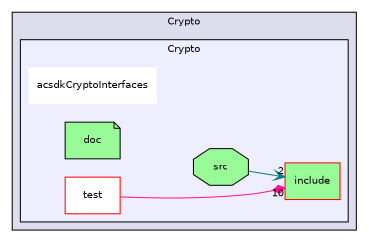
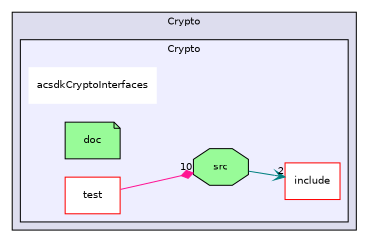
node "include": fillcolor palegreen -> white
edge "test" -> "include": now "test" -> "src"
